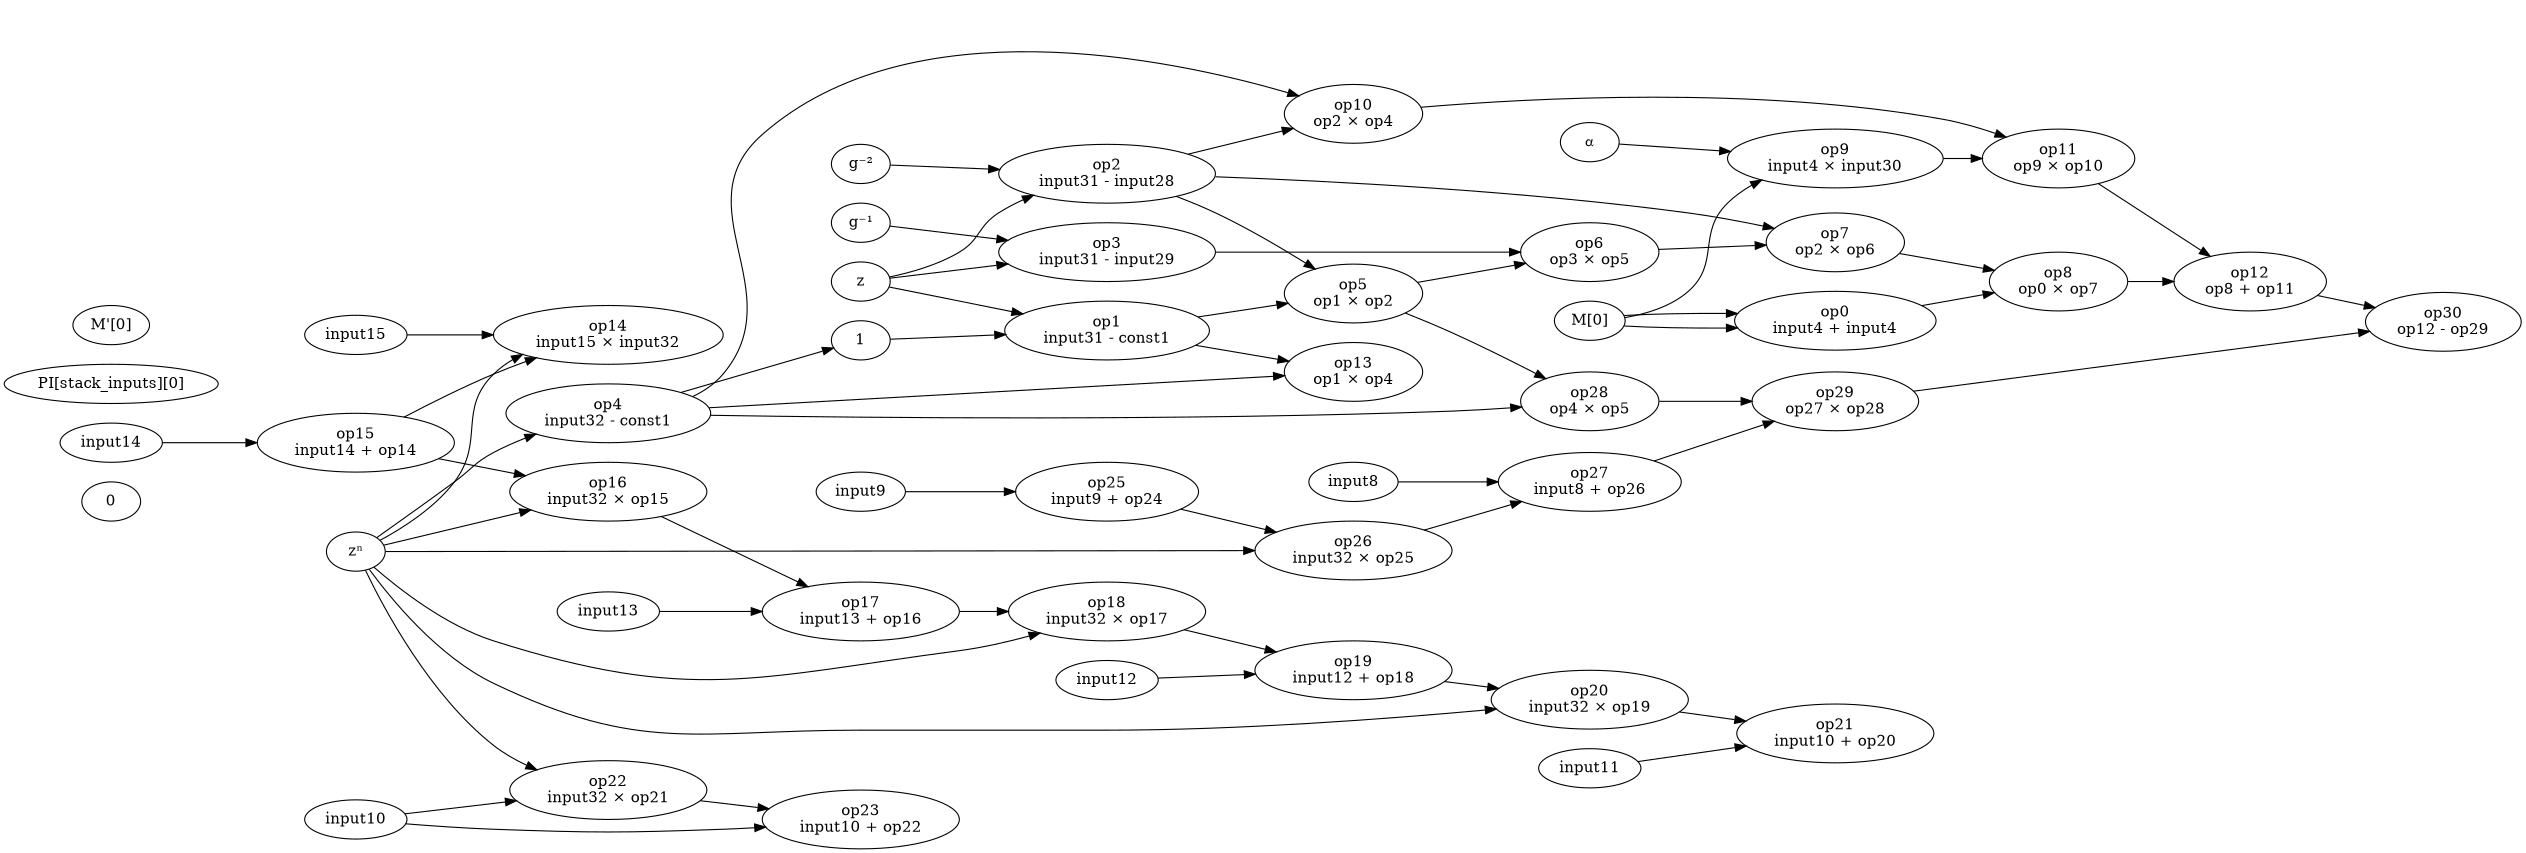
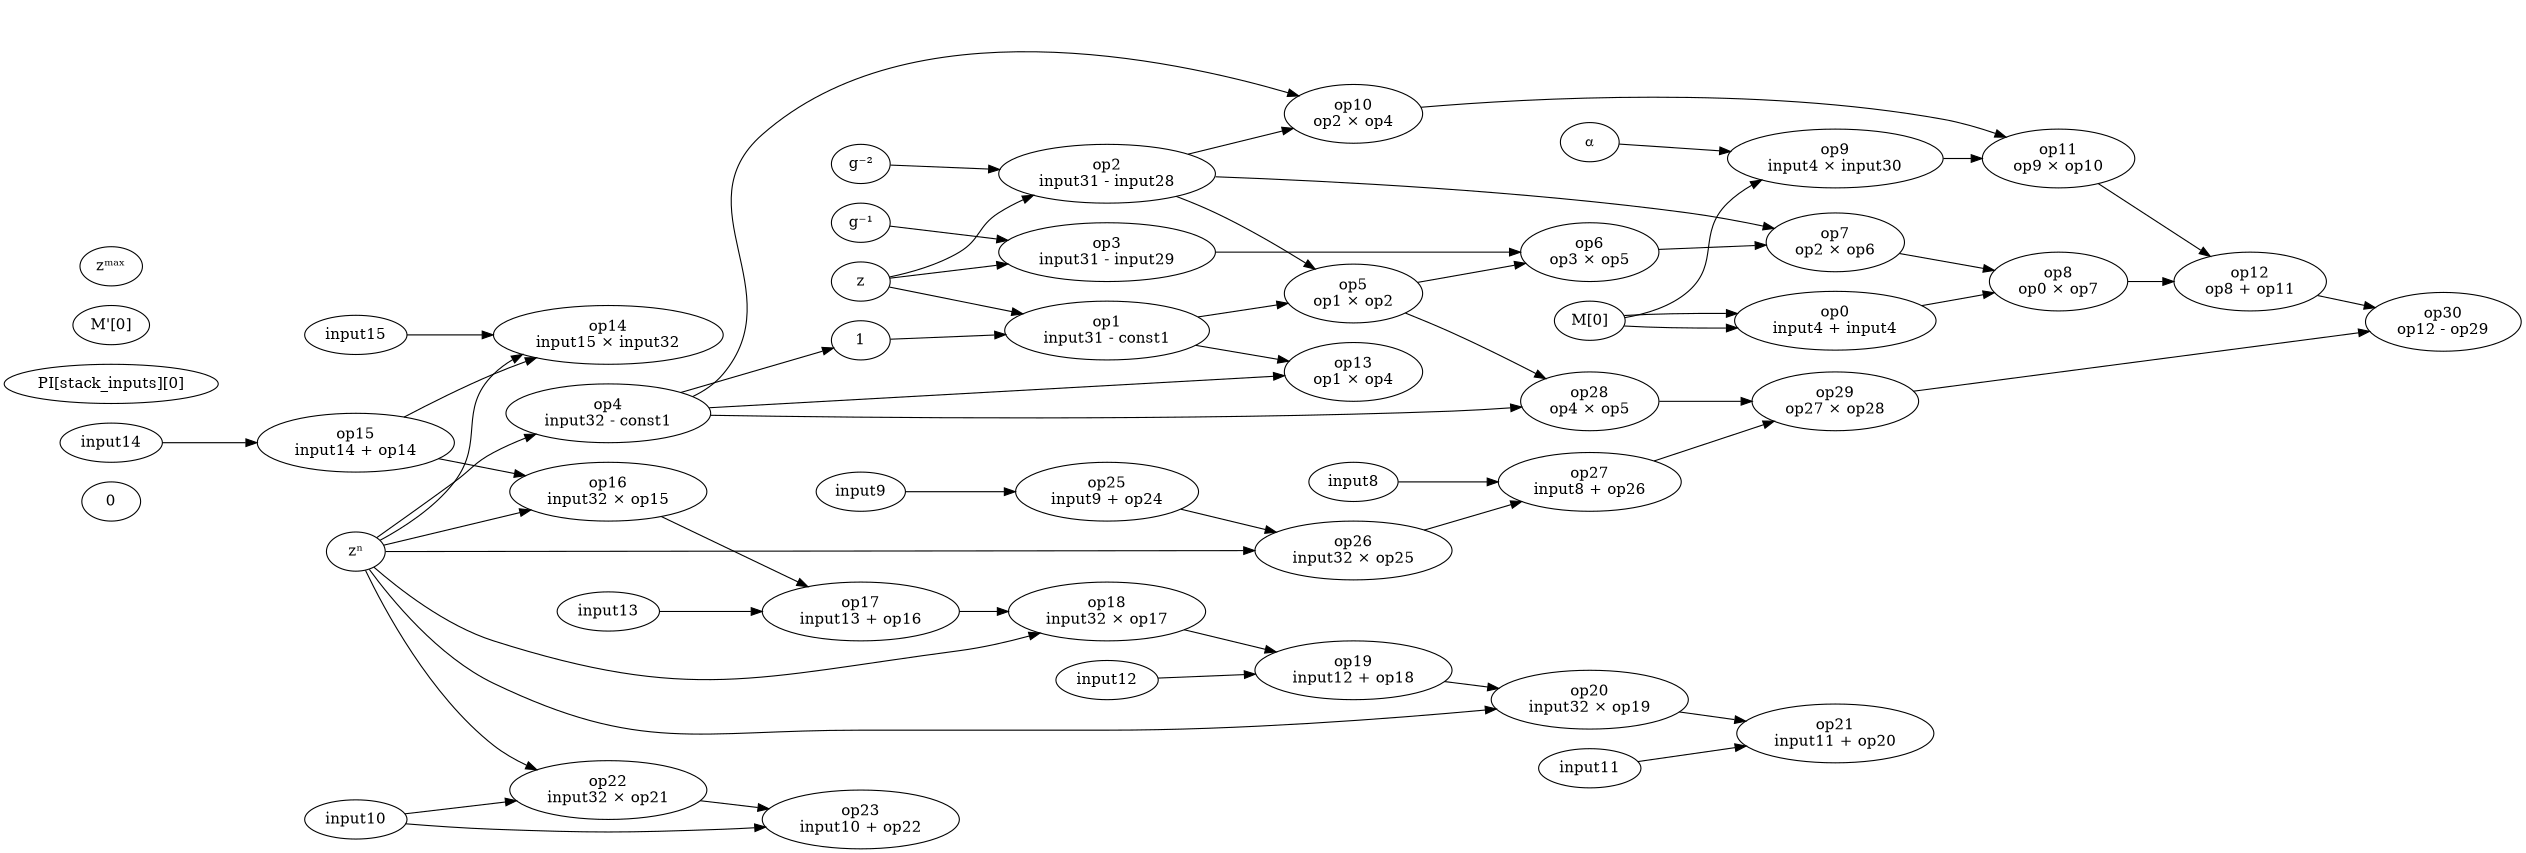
node "zᵐᵃˣ": added
node "op21 input10 + op20": label "op21 input10 + op20" -> "op21 input11 + op20"
